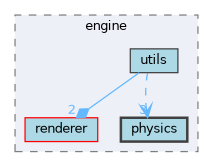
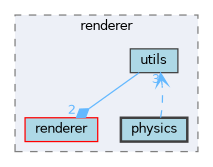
cluster "engine": label "engine" -> "renderer"
edge "utils" -> "physics": reversed
